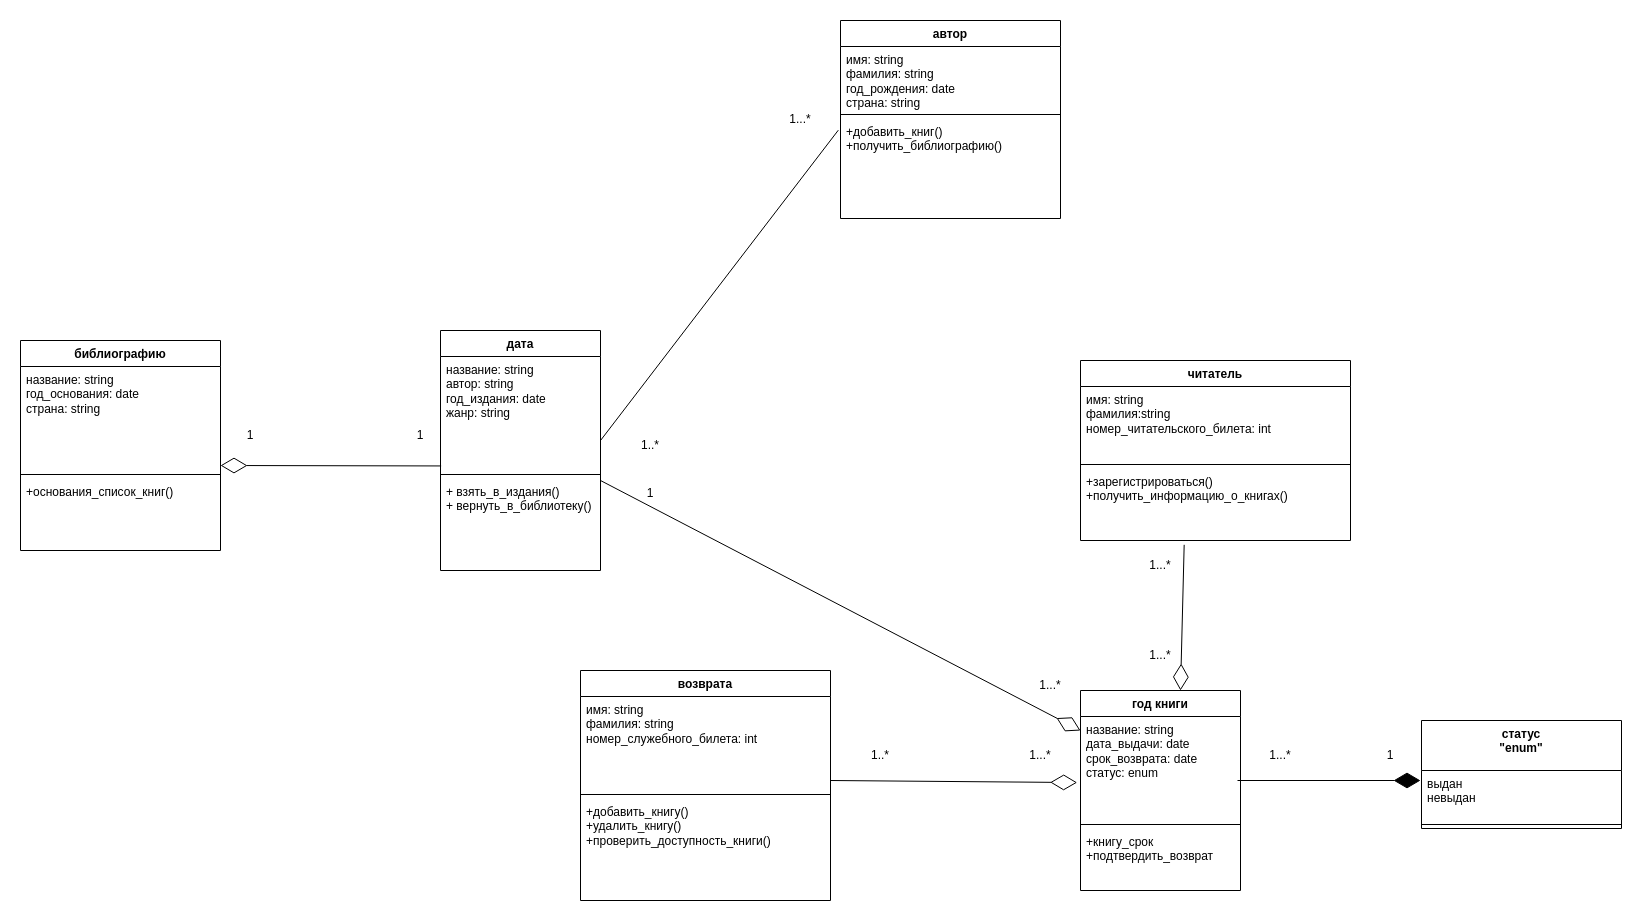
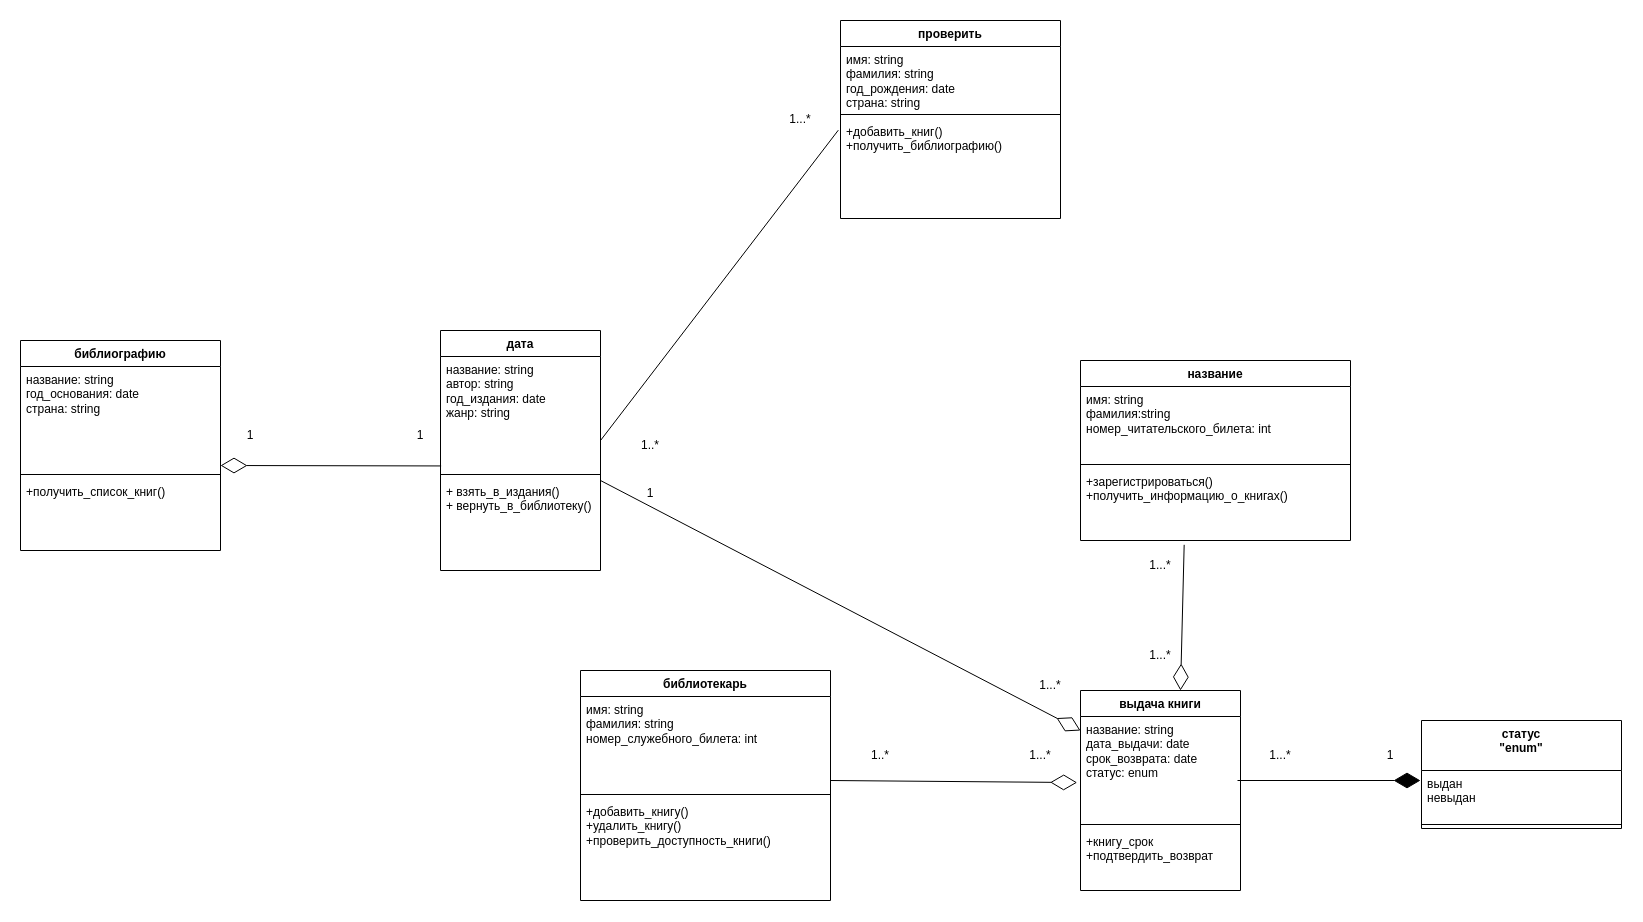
node "автор": label "автор" -> "проверить"
node "читатель": label "читатель" -> "название"
node "+основания_список_книг()": label "+основания_список_книг()" -> "+получить_список_книг()"
node "возврата": label "возврата" -> "библиотекарь"
node "год книги": label "год книги" -> "выдача книги"
